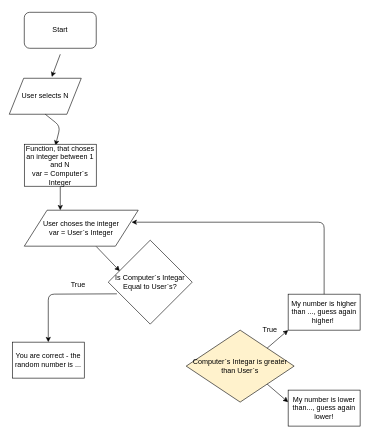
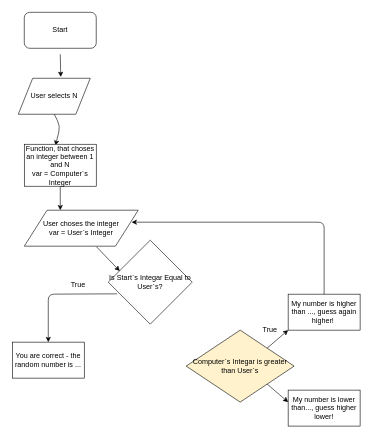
node "User selects N": moved (45, 96) -> (54, 96)
node "Is Computer`s Integar Equal to User`s?": label "Is Computer`s Integar Equal to User`s?" -> "Is Start`s Integar Equal to User`s?"
node "My number is lower than..., guess again lower!": label "My number is lower than..., guess again lower!" -> "My number is lower than..., guess higher lower!"
